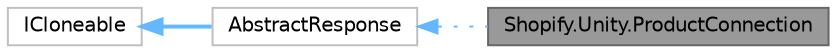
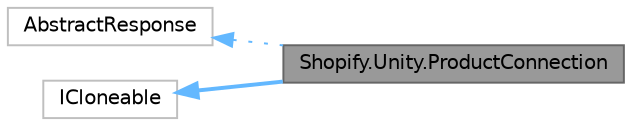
edge "AbstractResponse" -> "ICloneable": now "Shopify.Unity.ProductConnection" -> "ICloneable"
